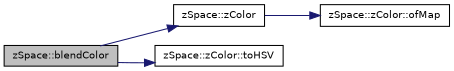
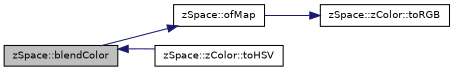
node "zSpace::zColor": label "zSpace::zColor" -> "zSpace::ofMap"
node "zSpace::zColor::ofMap": label "zSpace::zColor::ofMap" -> "zSpace::zColor::toRGB"
edge "zSpace::blendColor" -> "zSpace::zColor::toHSV": reversed
